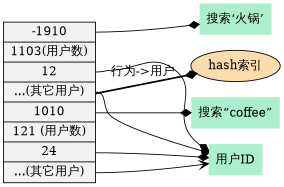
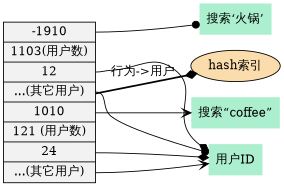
edge "-1910" -> "搜索‘火锅’": arrowhead diamond -> dot
edge "-1910" -> "搜索“coffee”": arrowhead diamond -> vee
